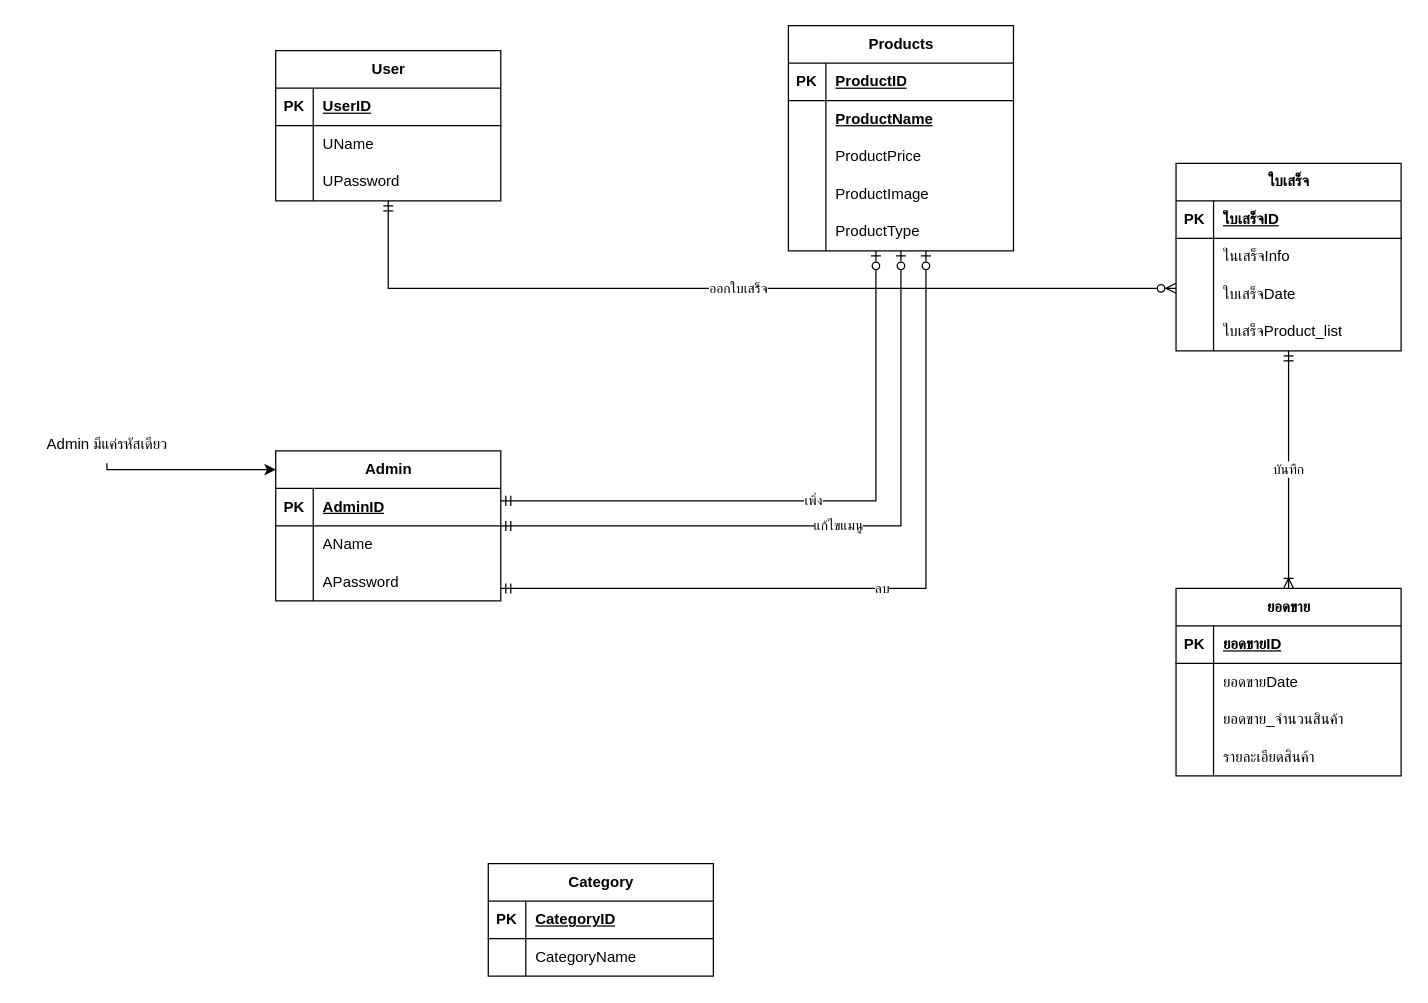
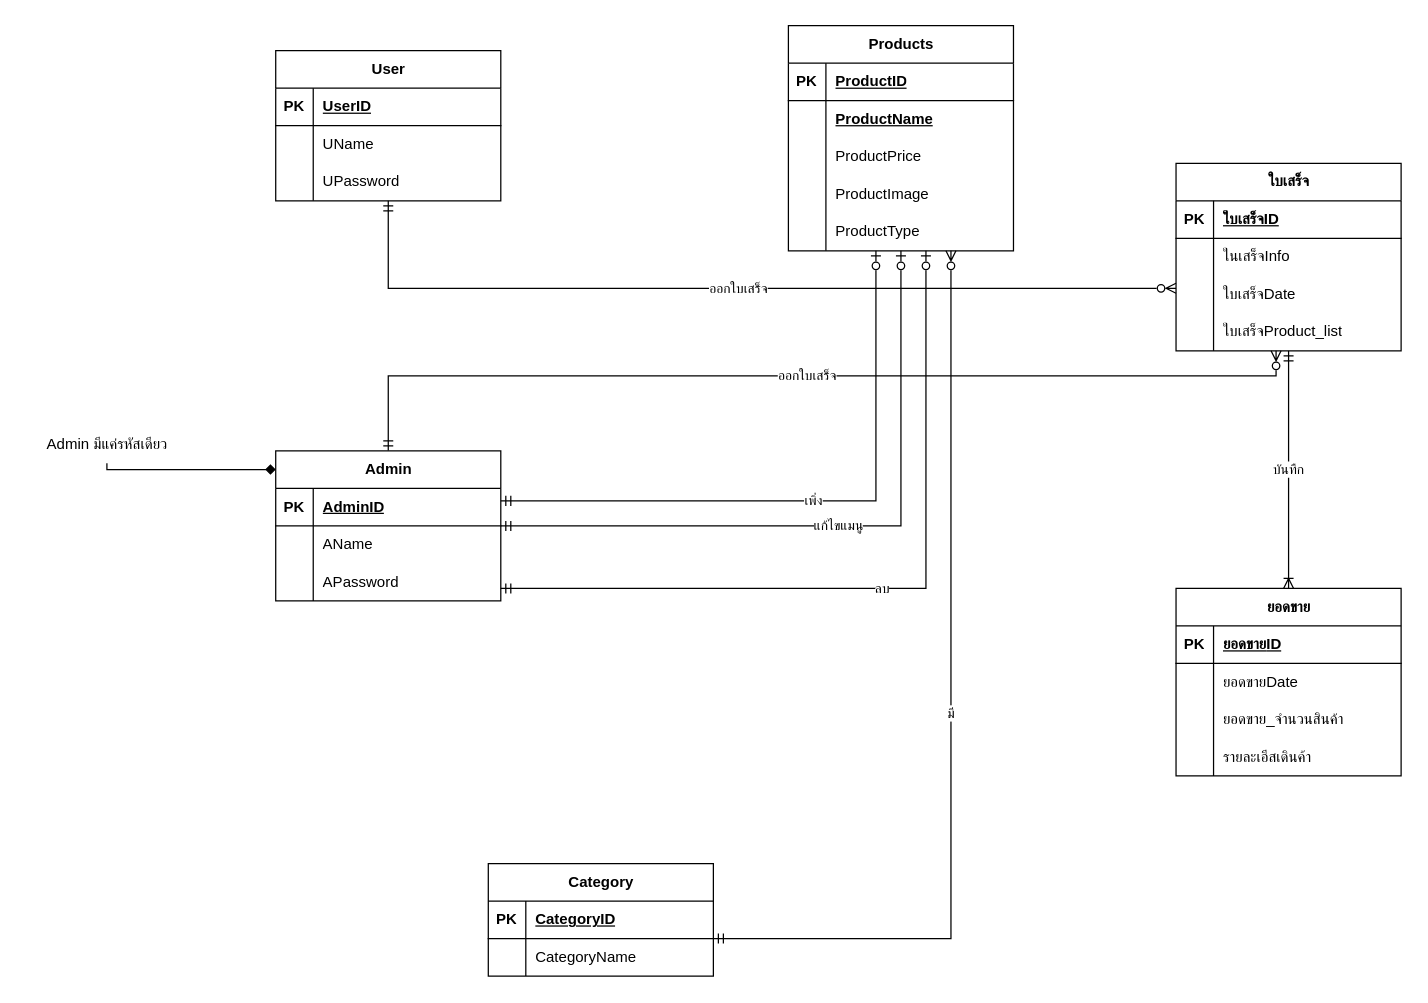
edge "ใบเสร็จ" -- "Admin": added, label "ออกใบเสร็จ"
edge "Admin มีแค่รหัสเดียว" -> "Admin": arrowhead classic -> diamond
edge "Products" -- "Category": added, label "มี"
node "รายละเอียดสินค้า": label "รายละเอียดสินค้า" -> "รายละเอีสเดินค้า"
